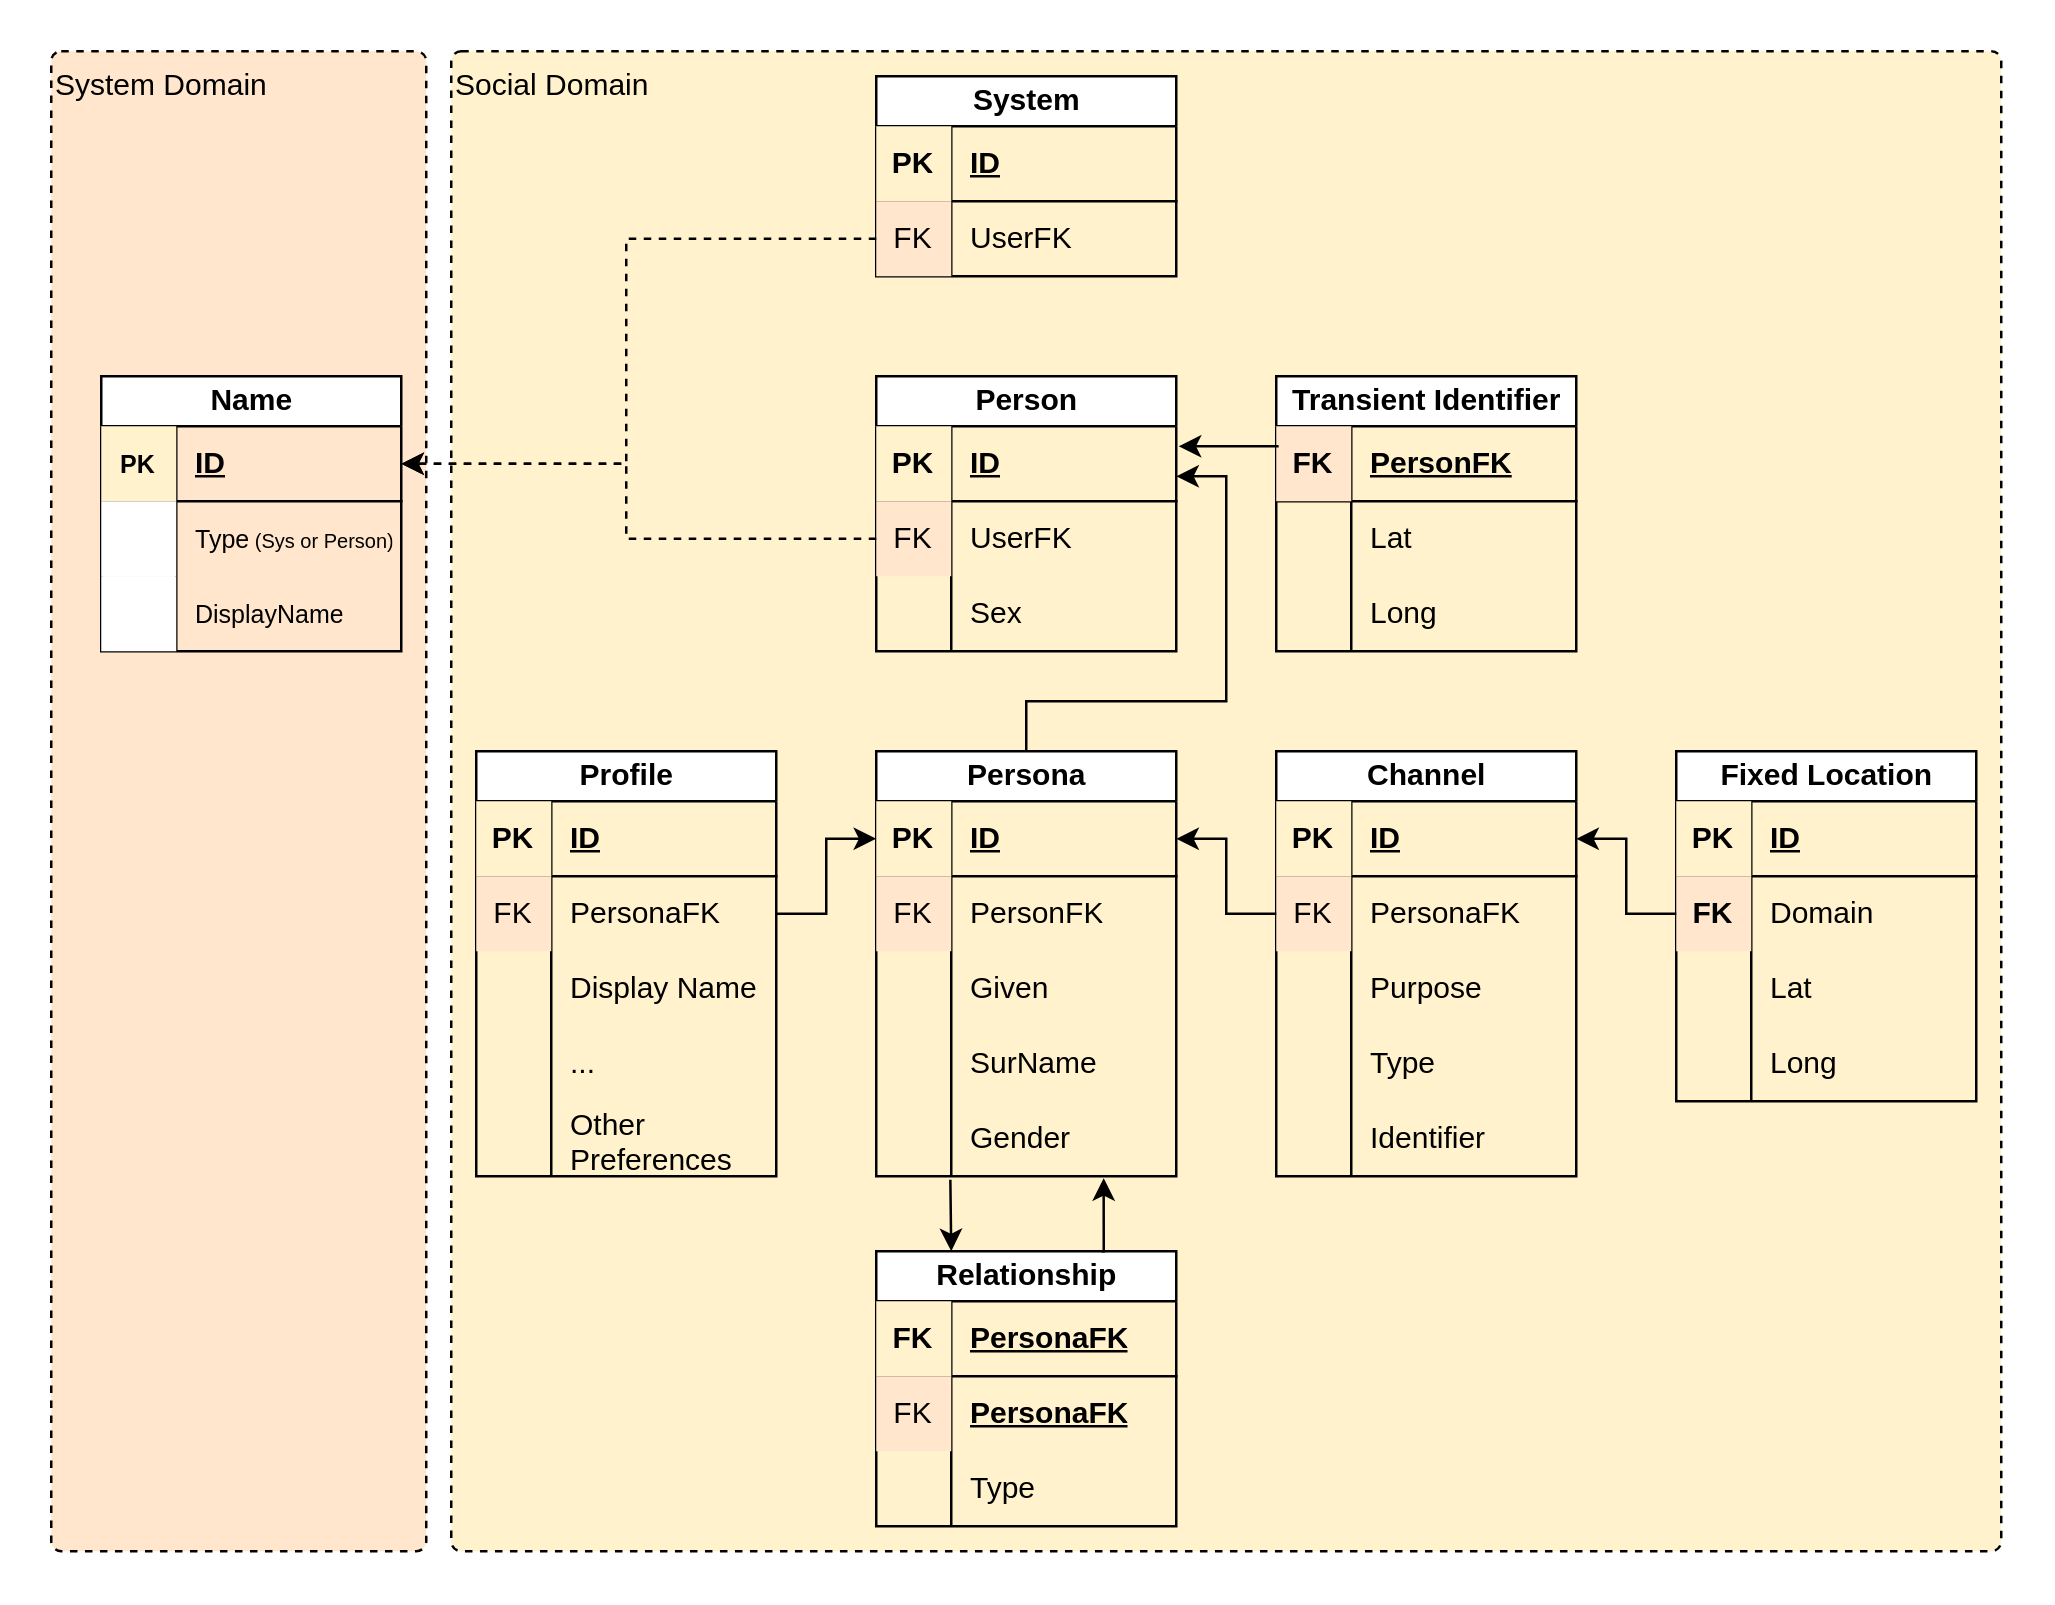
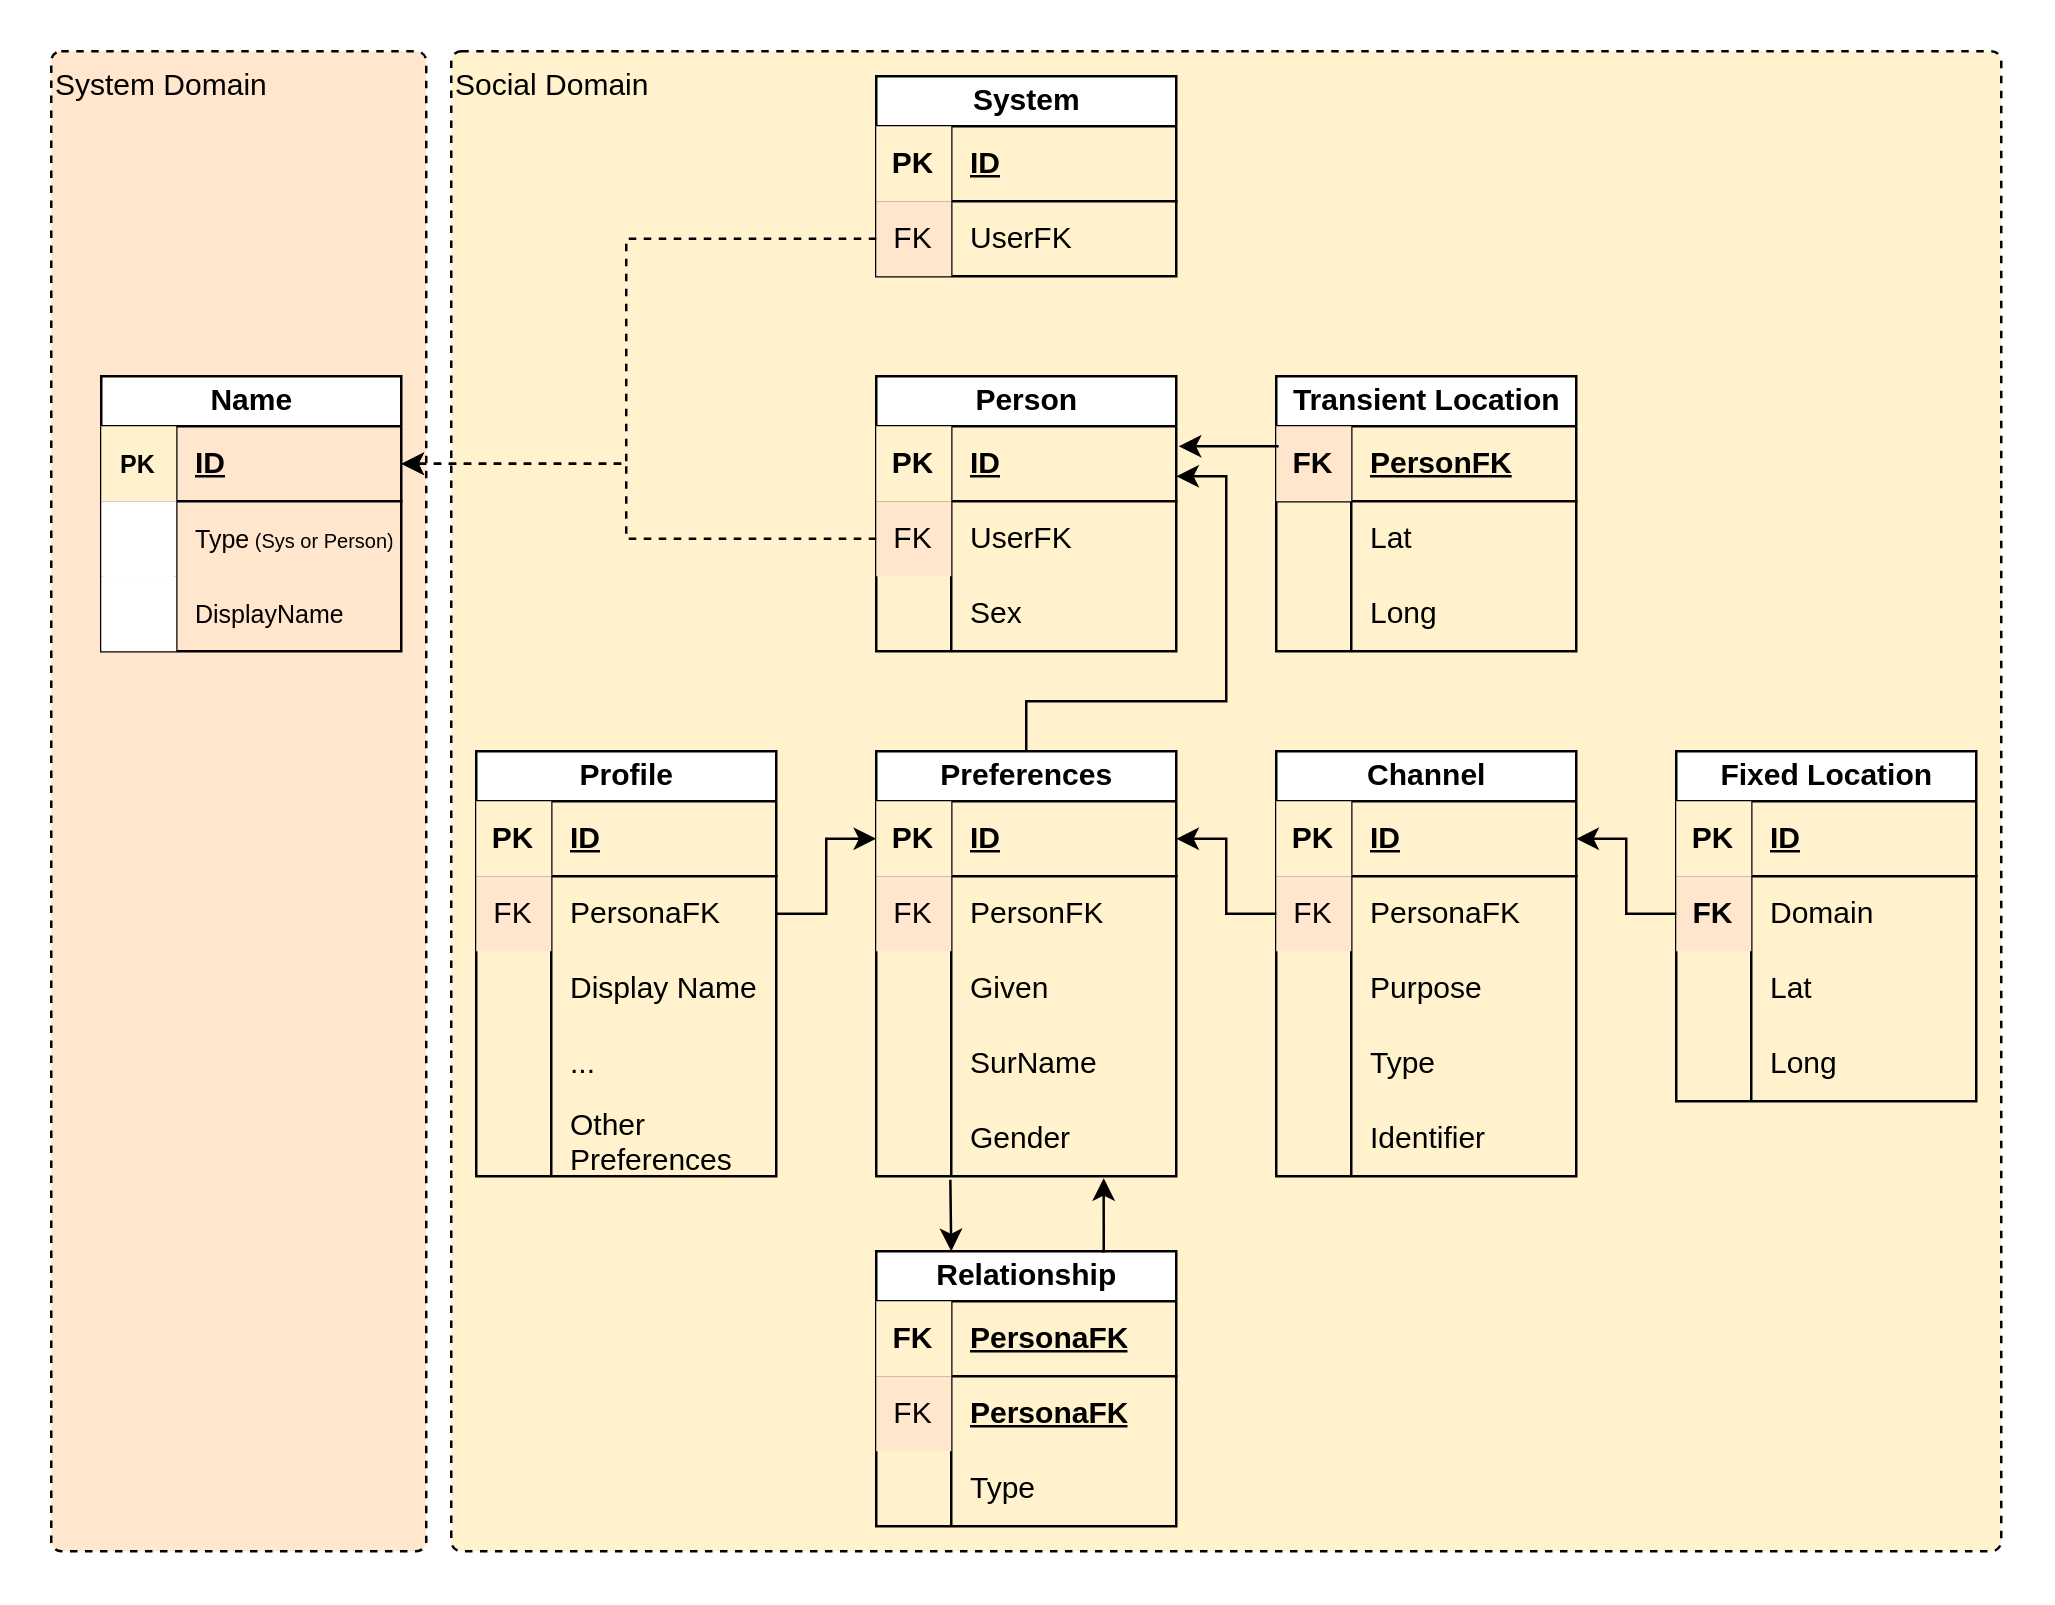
node "Transient Identifier": label "Transient Identifier" -> "Transient Location"
node "Persona": label "Persona" -> "Preferences"
